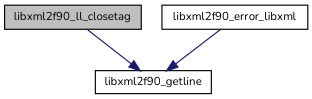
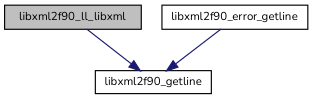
node "libxml2f90_ll_closetag": label "libxml2f90_ll_closetag" -> "libxml2f90_ll_libxml"
node "libxml2f90_error_libxml": label "libxml2f90_error_libxml" -> "libxml2f90_error_getline"
